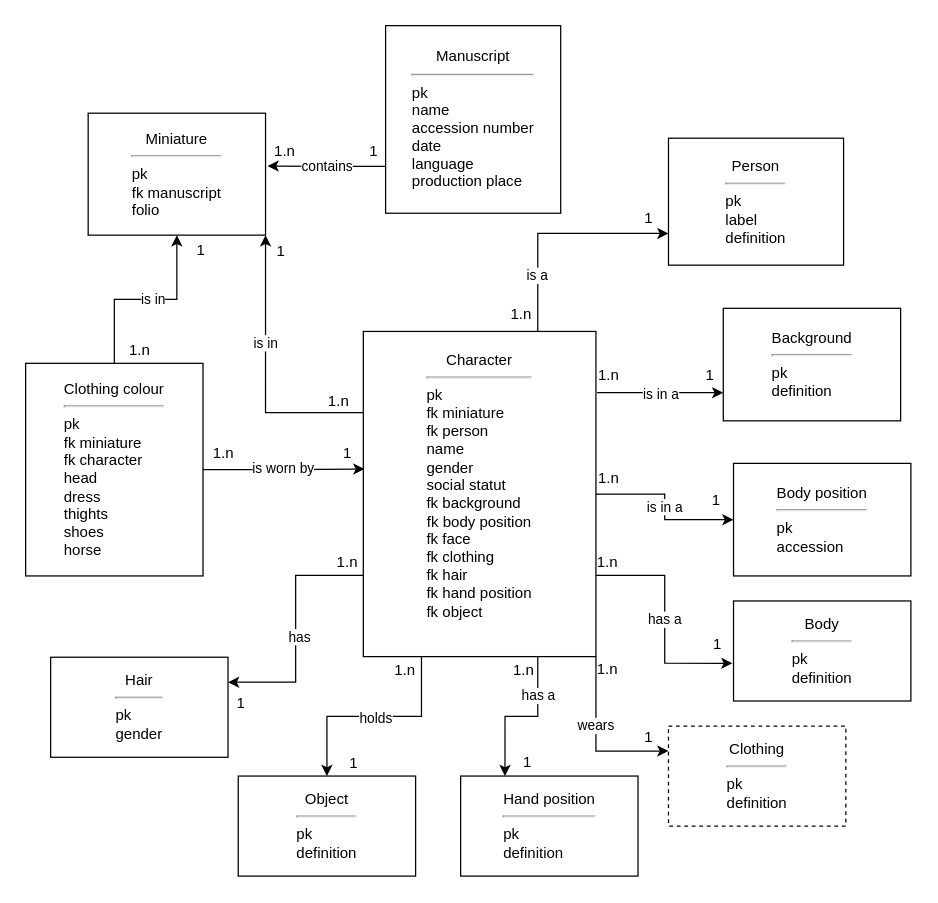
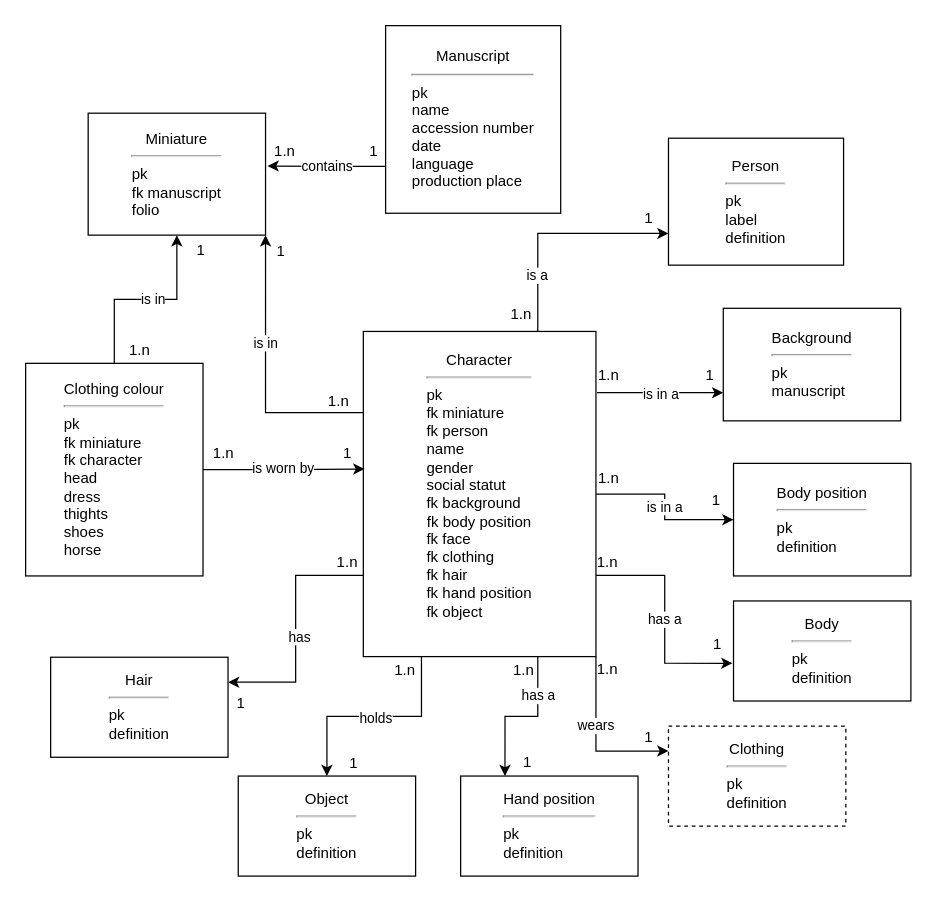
node "Background pk definition": label "Background pk definition" -> "Background pk manuscript"
node "Body position pk accession": label "Body position pk accession" -> "Body position pk definition"
node "Hair pk gender": label "Hair pk gender" -> "Hair pk definition"
